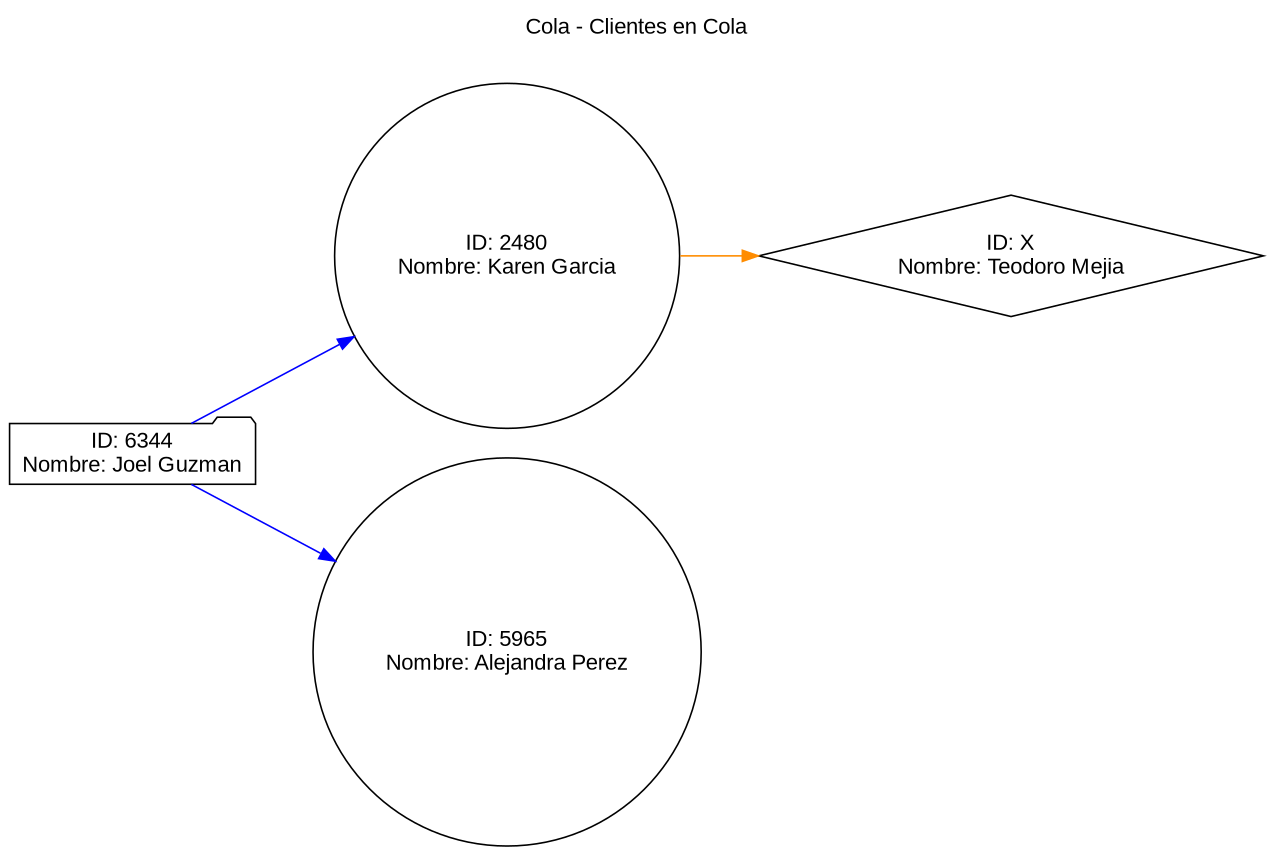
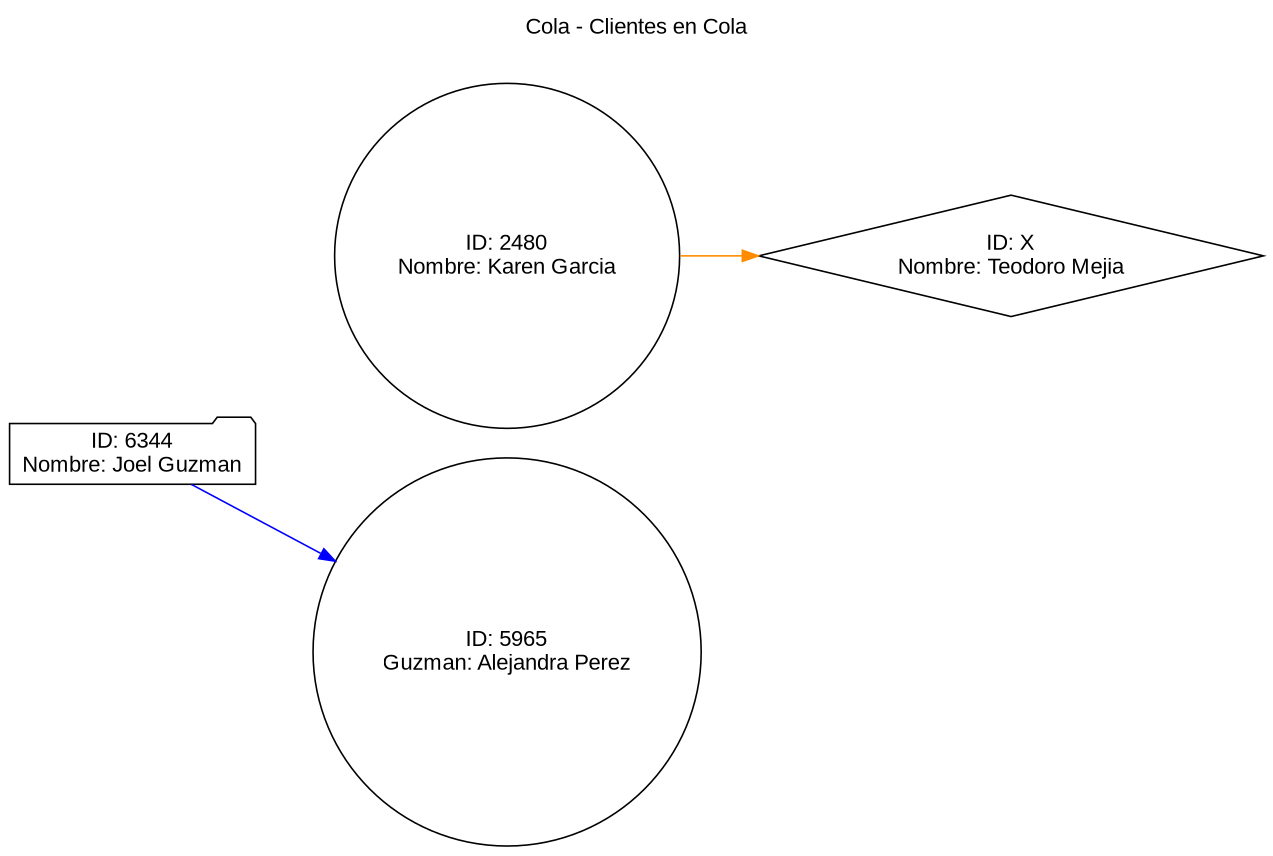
edge "ID: 6344 Nombre: Joel Guzman" -> "ID: 2480 Nombre: Karen Garcia": removed
node "ID: 5965 Nombre: Alejandra Perez": label "ID: 5965 Nombre: Alejandra Perez" -> "ID: 5965 Guzman: Alejandra Perez"
